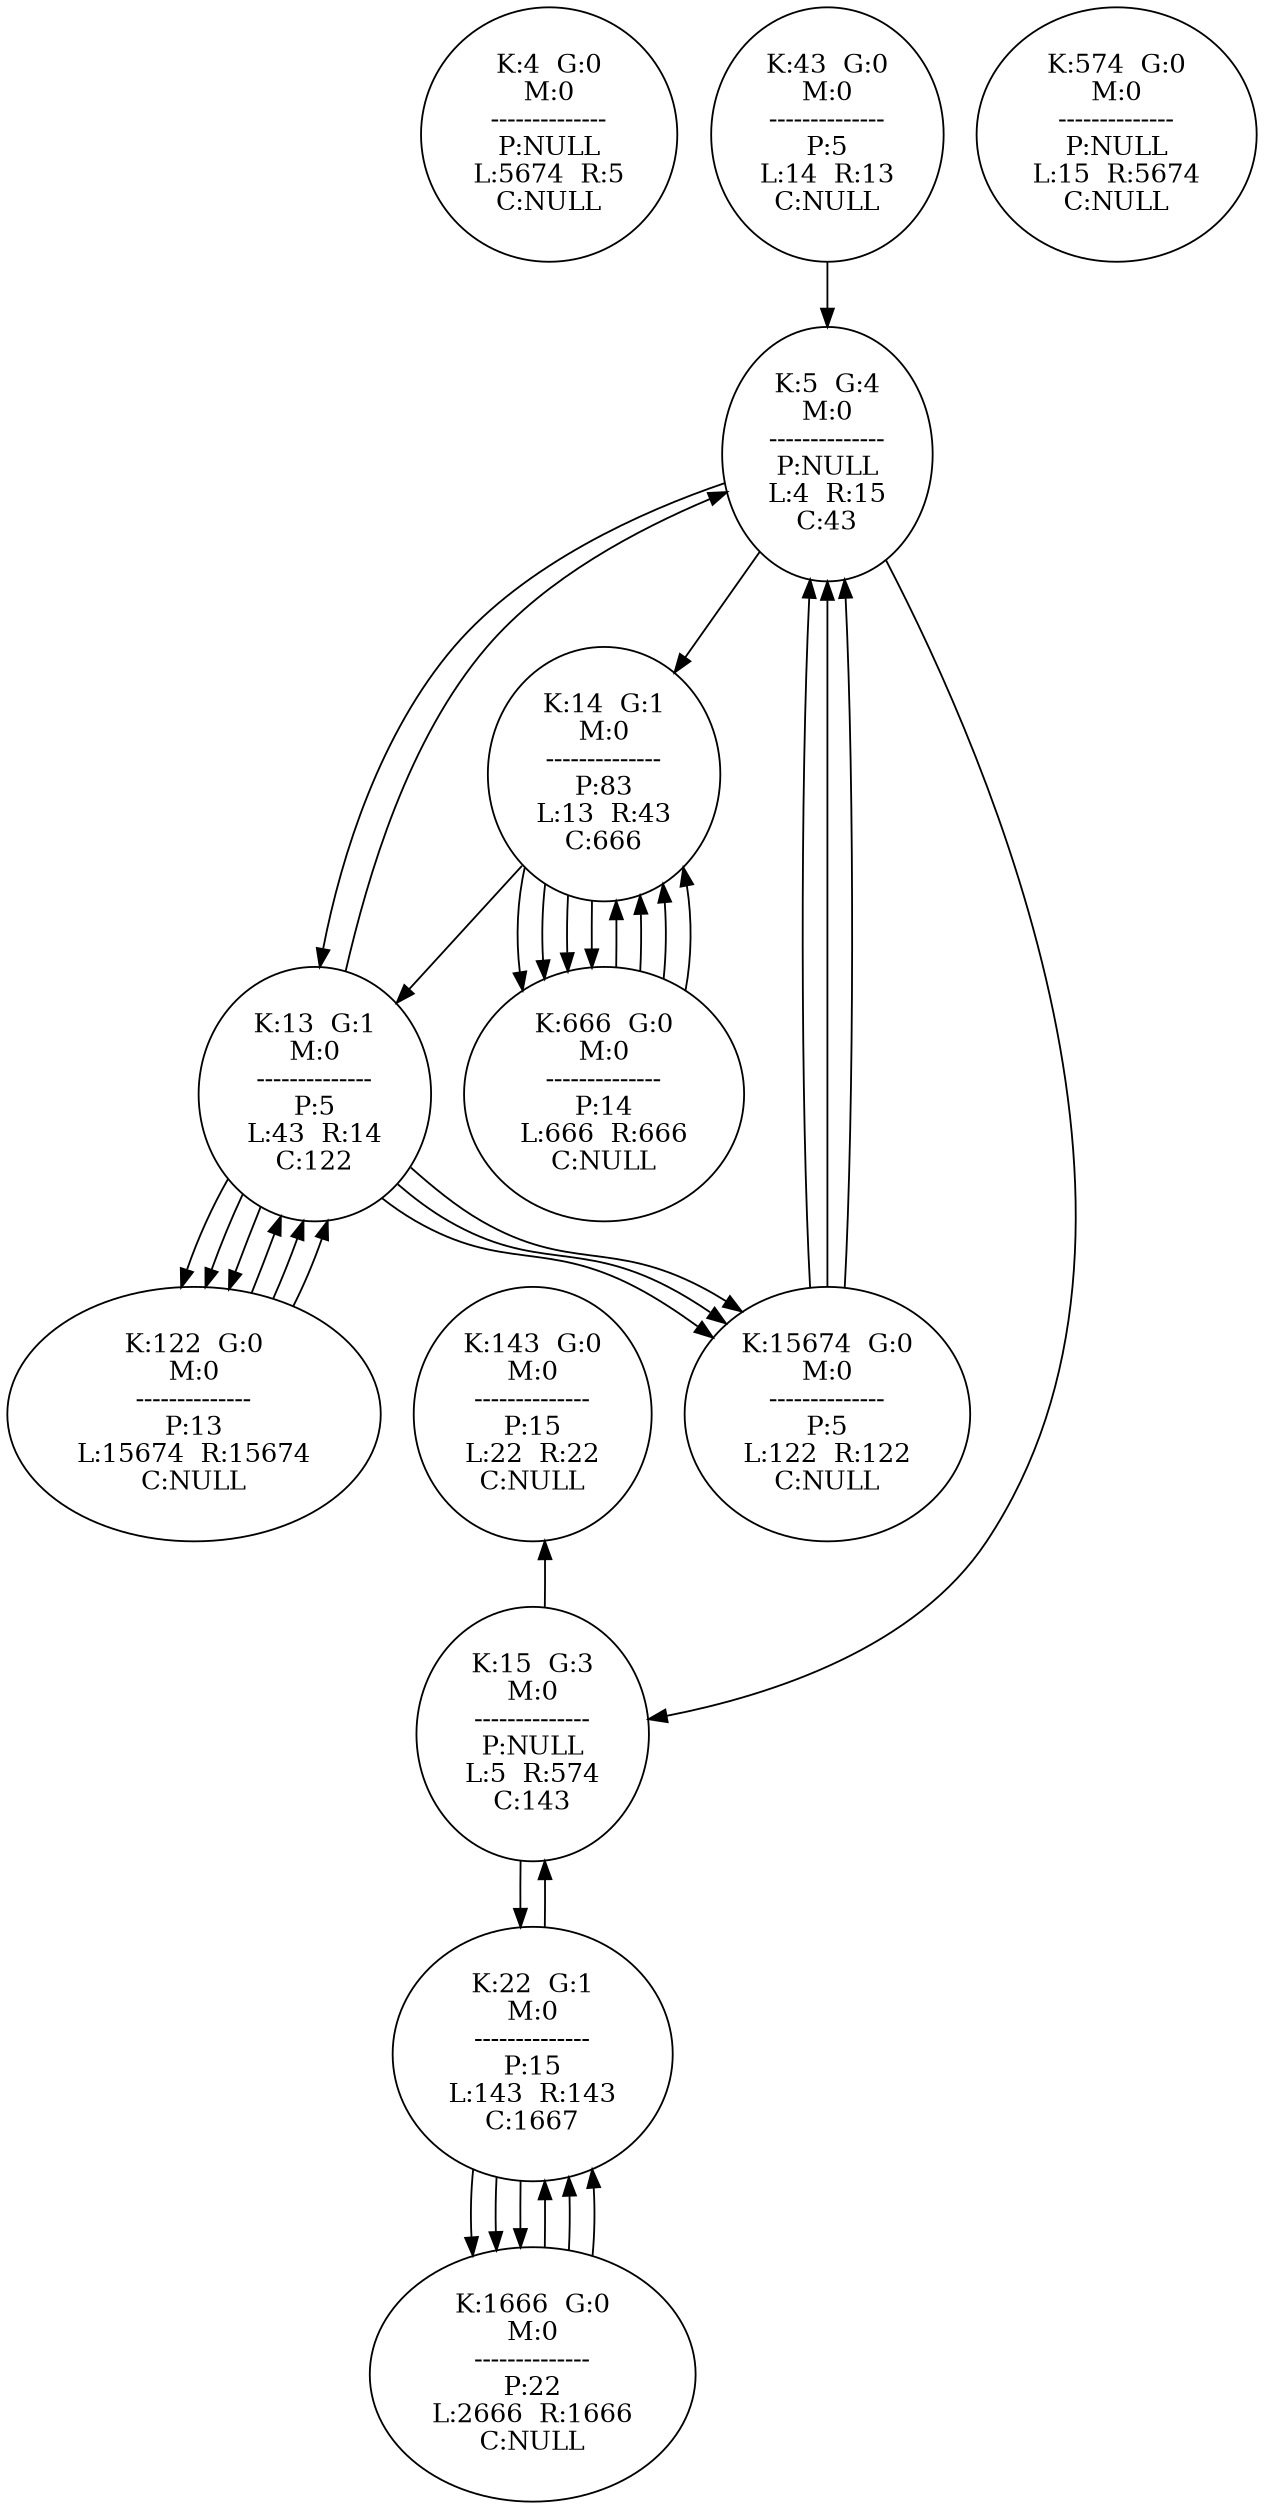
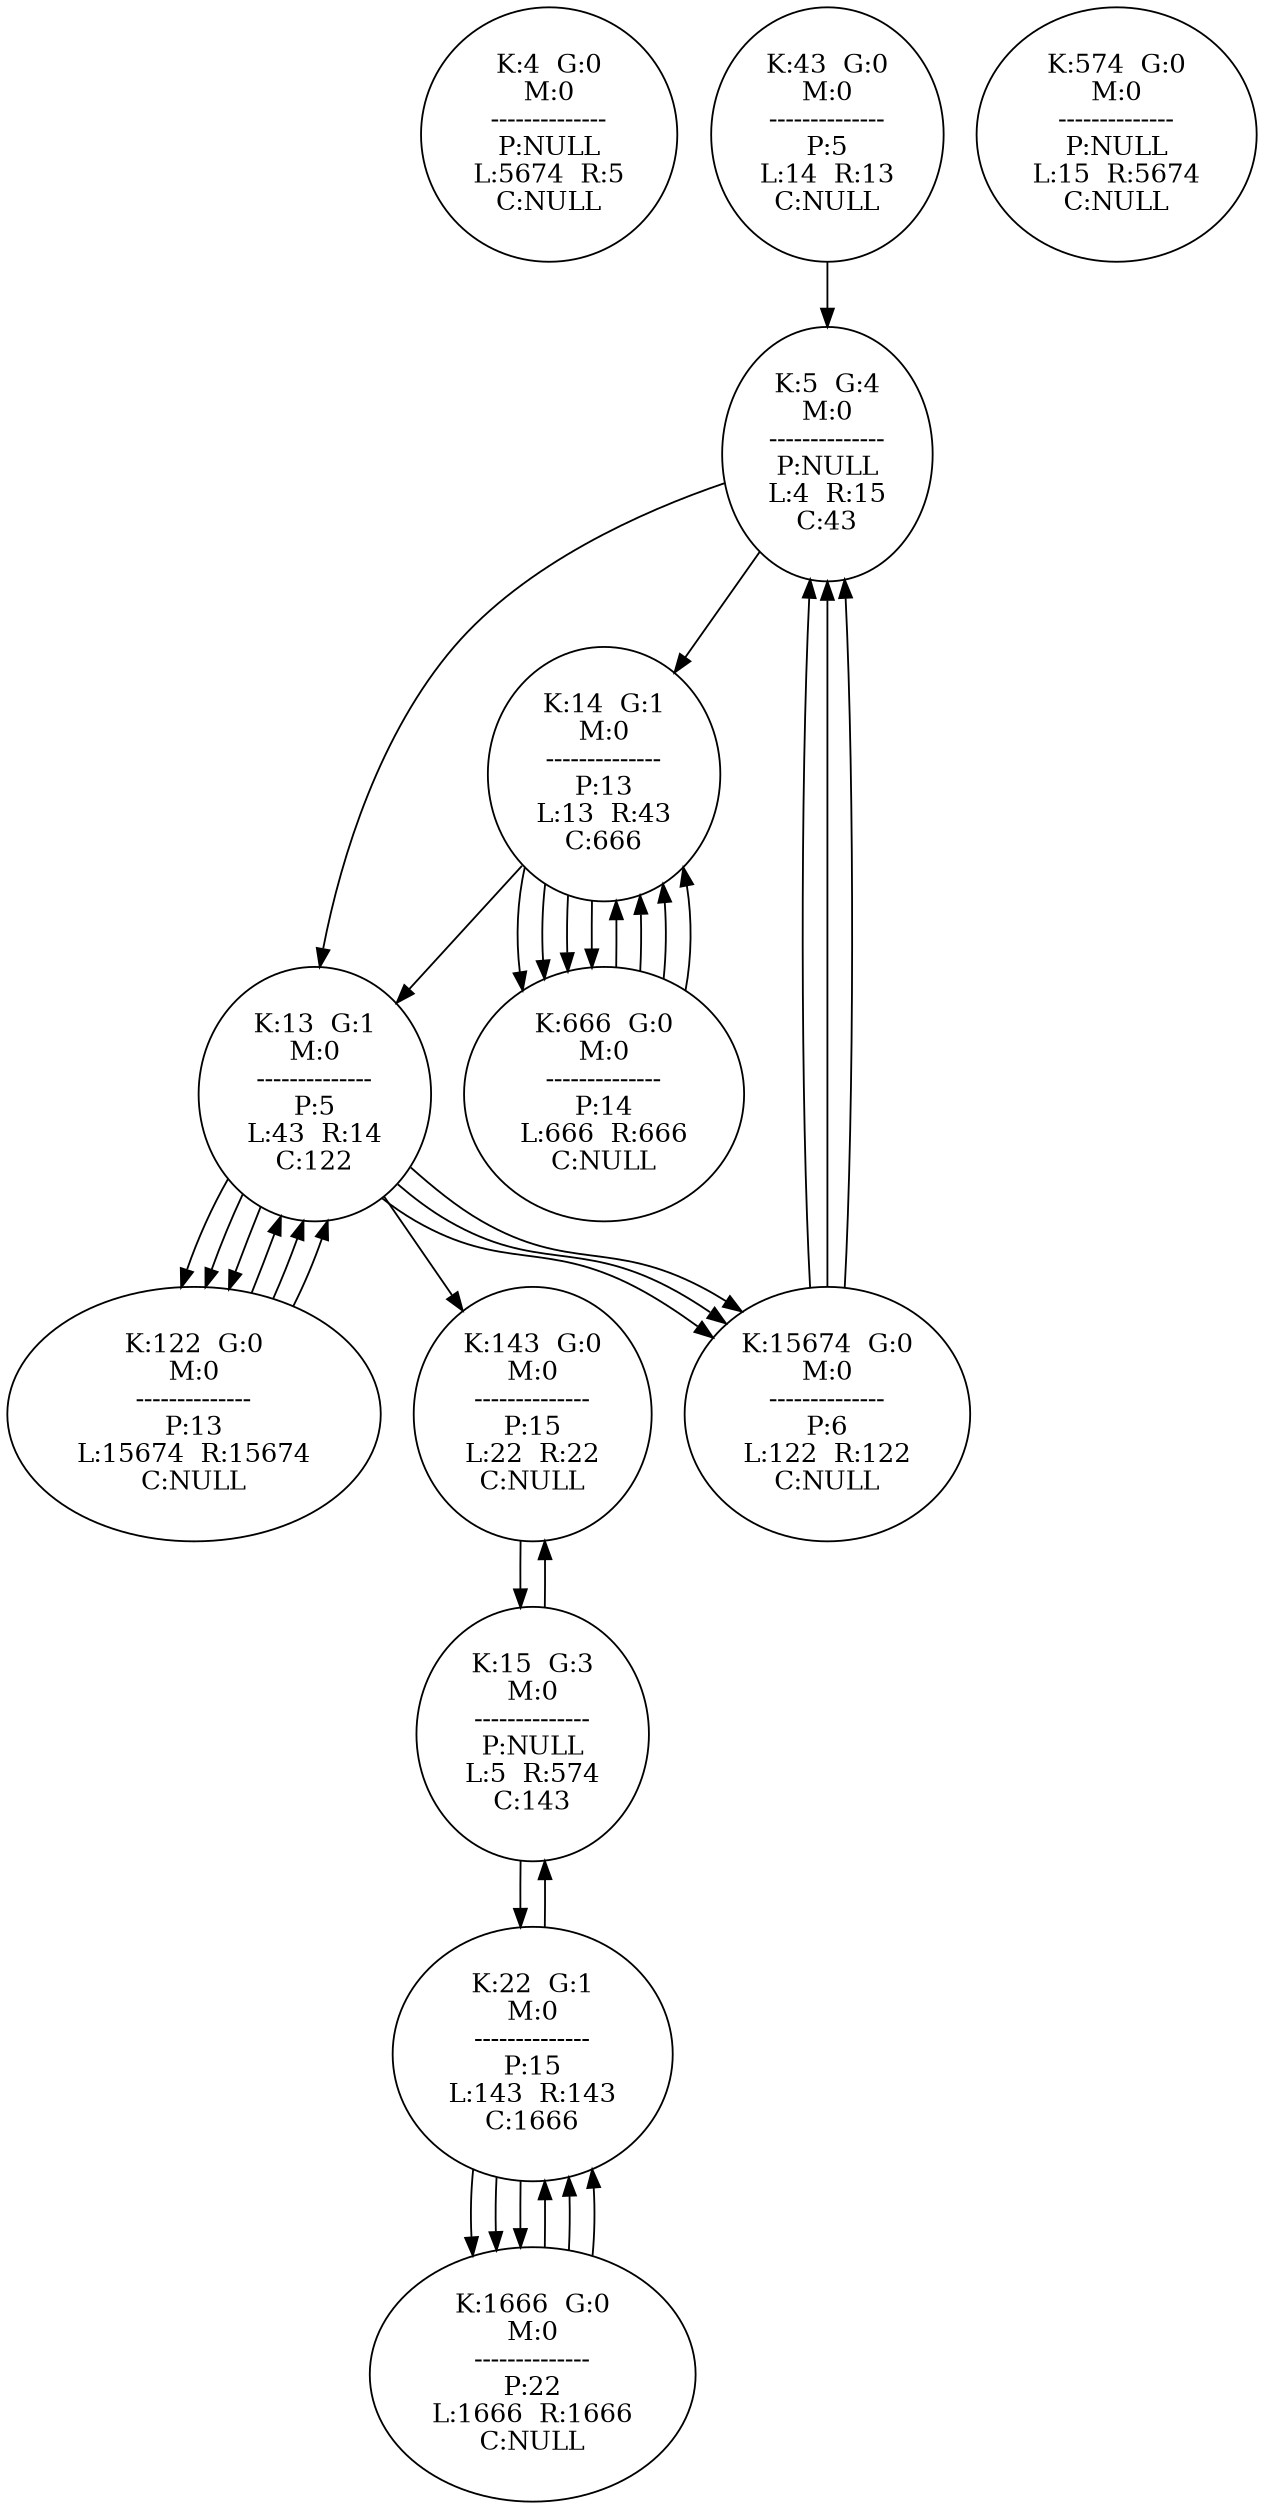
edge "K:13  G:1 M:0 -------------- P:5 L:43  R:14 C:122" -> "K:5  G:4 M:0 -------------- P:NULL L:4  R:15 C:43": now "K:13  G:1 M:0 -------------- P:5 L:43  R:14 C:122" -> "K:143  G:0 M:0 -------------- P:15 L:22  R:22 C:NULL"
node "K:14  G:1 M:0 -------------- P:83 L:13  R:43 C:666": label "K:14  G:1 M:0 -------------- P:83 L:13  R:43 C:666" -> "K:14  G:1 M:0 -------------- P:13 L:13  R:43 C:666"
edge "K:5  G:4 M:0 -------------- P:NULL L:4  R:15 C:43" -> "K:15  G:3 M:0 -------------- P:NULL L:5  R:574 C:143": now "K:143  G:0 M:0 -------------- P:15 L:22  R:22 C:NULL" -> "K:15  G:3 M:0 -------------- P:NULL L:5  R:574 C:143"
node "K:15674  G:0 M:0 -------------- P:5 L:122  R:122 C:NULL": label "K:15674  G:0 M:0 -------------- P:5 L:122  R:122 C:NULL" -> "K:15674  G:0 M:0 -------------- P:6 L:122  R:122 C:NULL"
node "K:22  G:1 M:0 -------------- P:15 L:143  R:143 C:1667": label "K:22  G:1 M:0 -------------- P:15 L:143  R:143 C:1667" -> "K:22  G:1 M:0 -------------- P:15 L:143  R:143 C:1666"
node "K:1666  G:0 M:0 -------------- P:22 L:2666  R:1666 C:NULL": label "K:1666  G:0 M:0 -------------- P:22 L:2666  R:1666 C:NULL" -> "K:1666  G:0 M:0 -------------- P:22 L:1666  R:1666 C:NULL"
